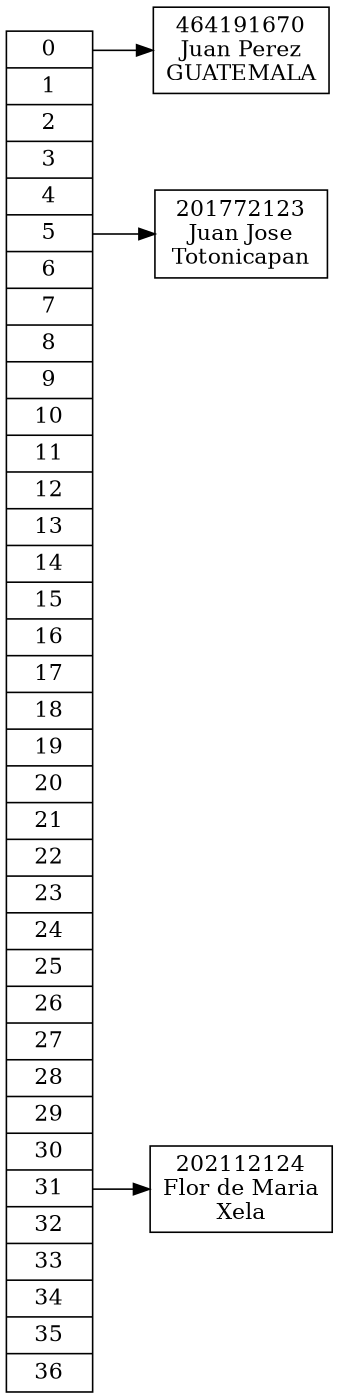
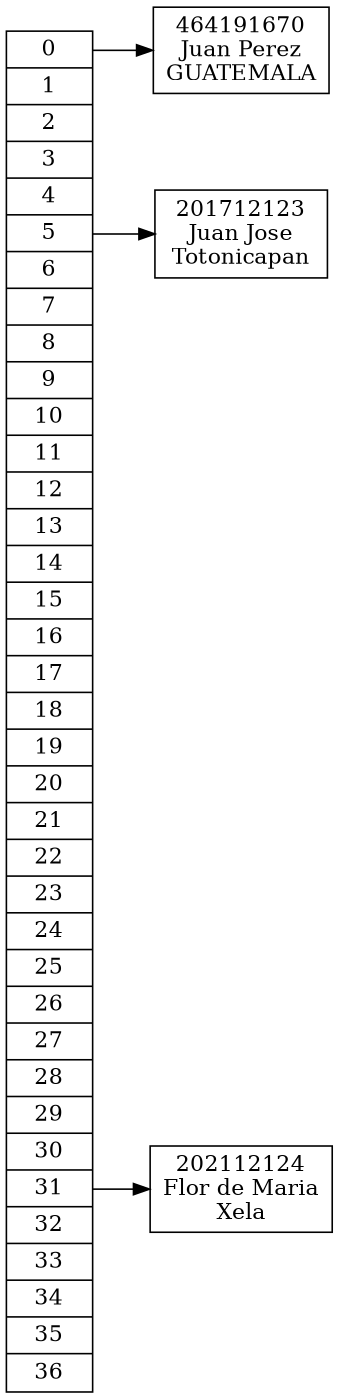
node "201772123 Juan Jose Totonicapan": label "201772123 Juan Jose Totonicapan" -> "201712123 Juan Jose Totonicapan"
